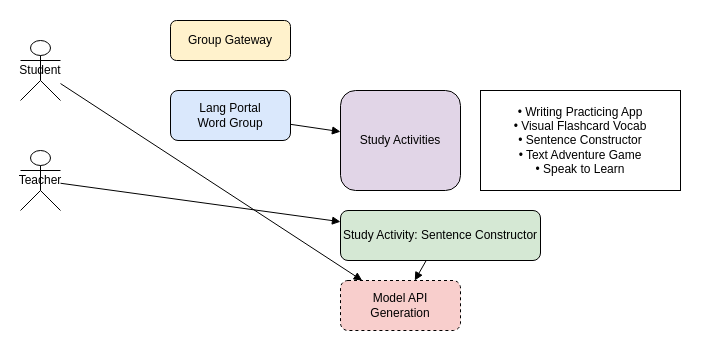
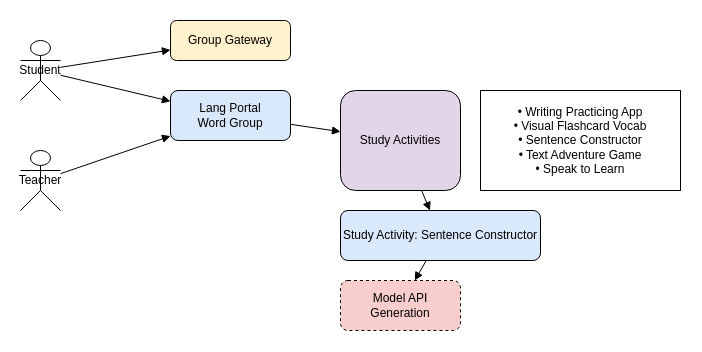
edge "Student" -> "Lang Portal Word Group": added
edge "Student" -> "Model API Generation": now "Student" -> "Group Gateway"
edge "Teacher" -> "Study Activity: Sentence Constructor": now "Teacher" -> "Lang Portal Word Group"
edge "Study Activities" -> "Study Activity: Sentence Constructor": added
node "Study Activity: Sentence Constructor": fillcolor #d5e8d4 -> #dae8fc
